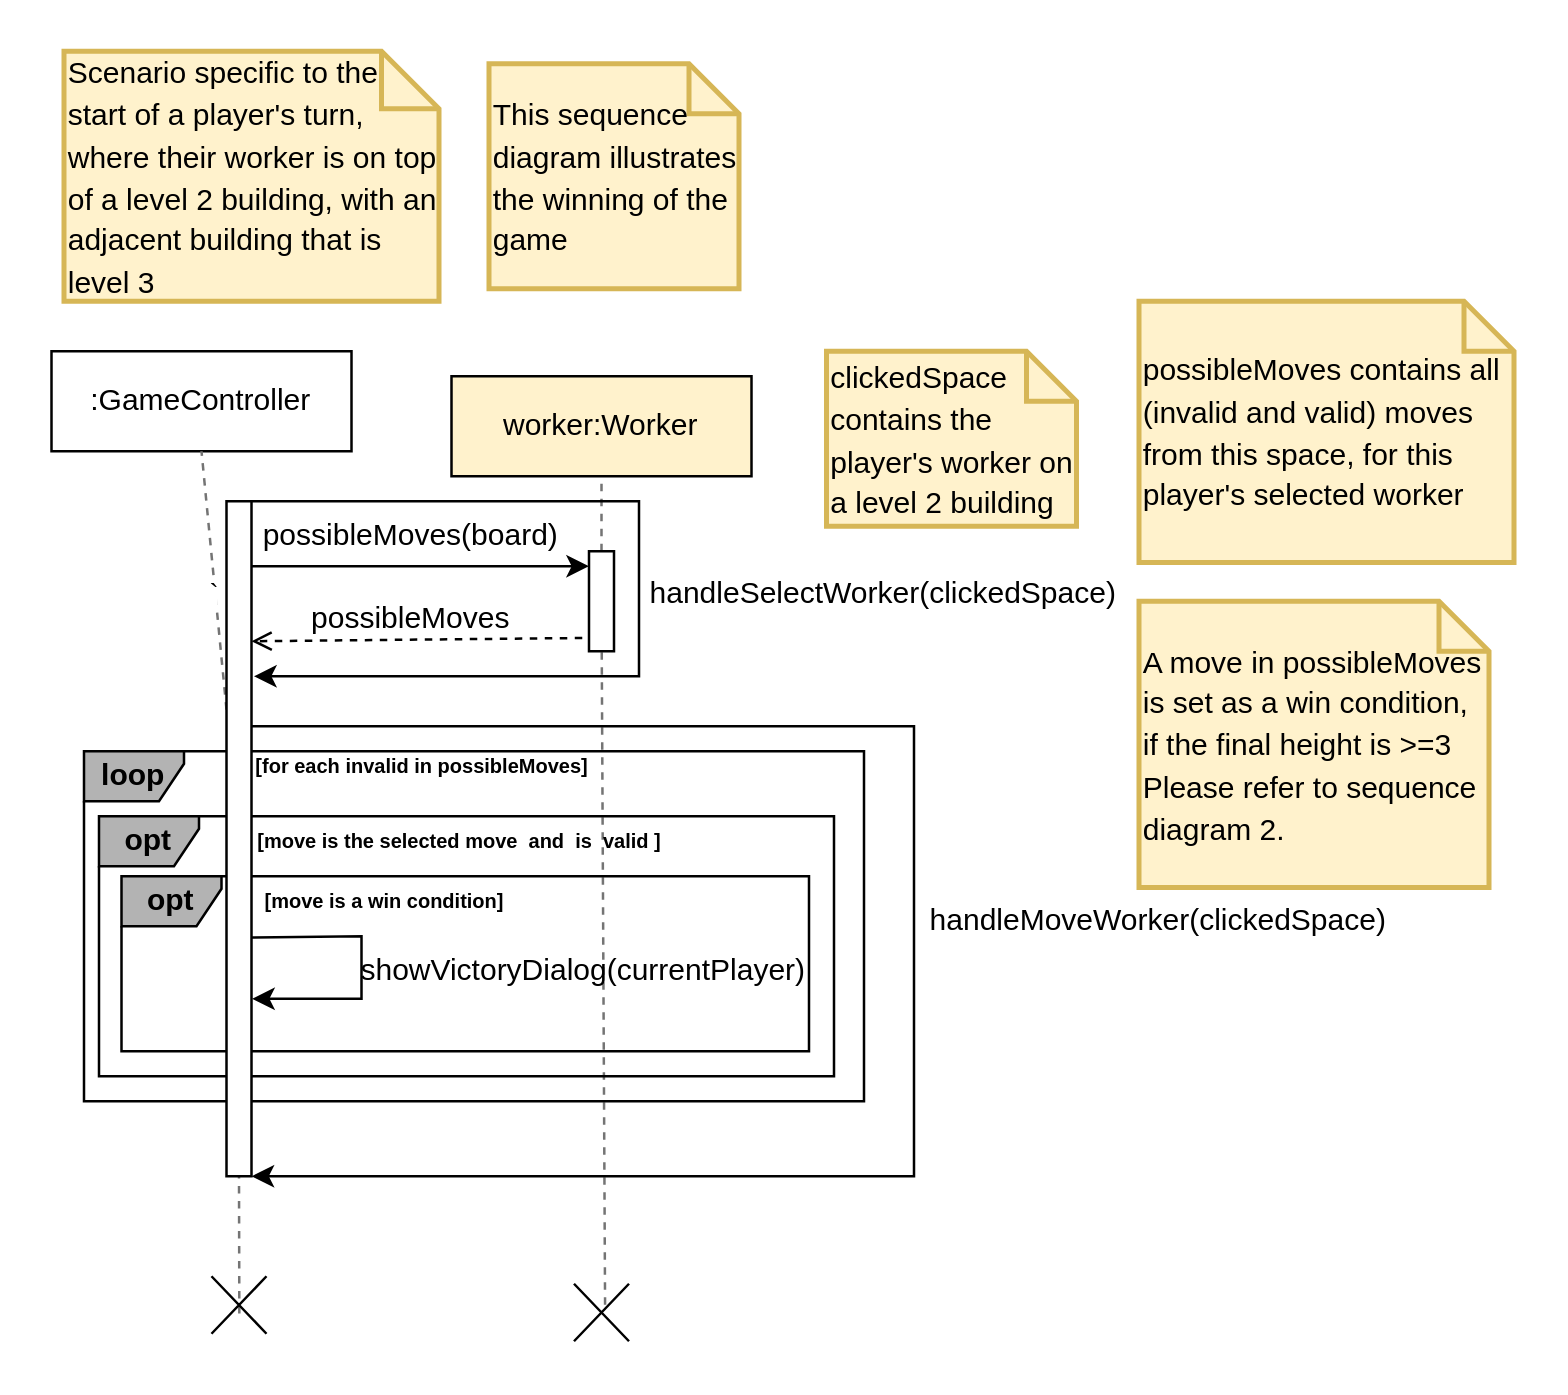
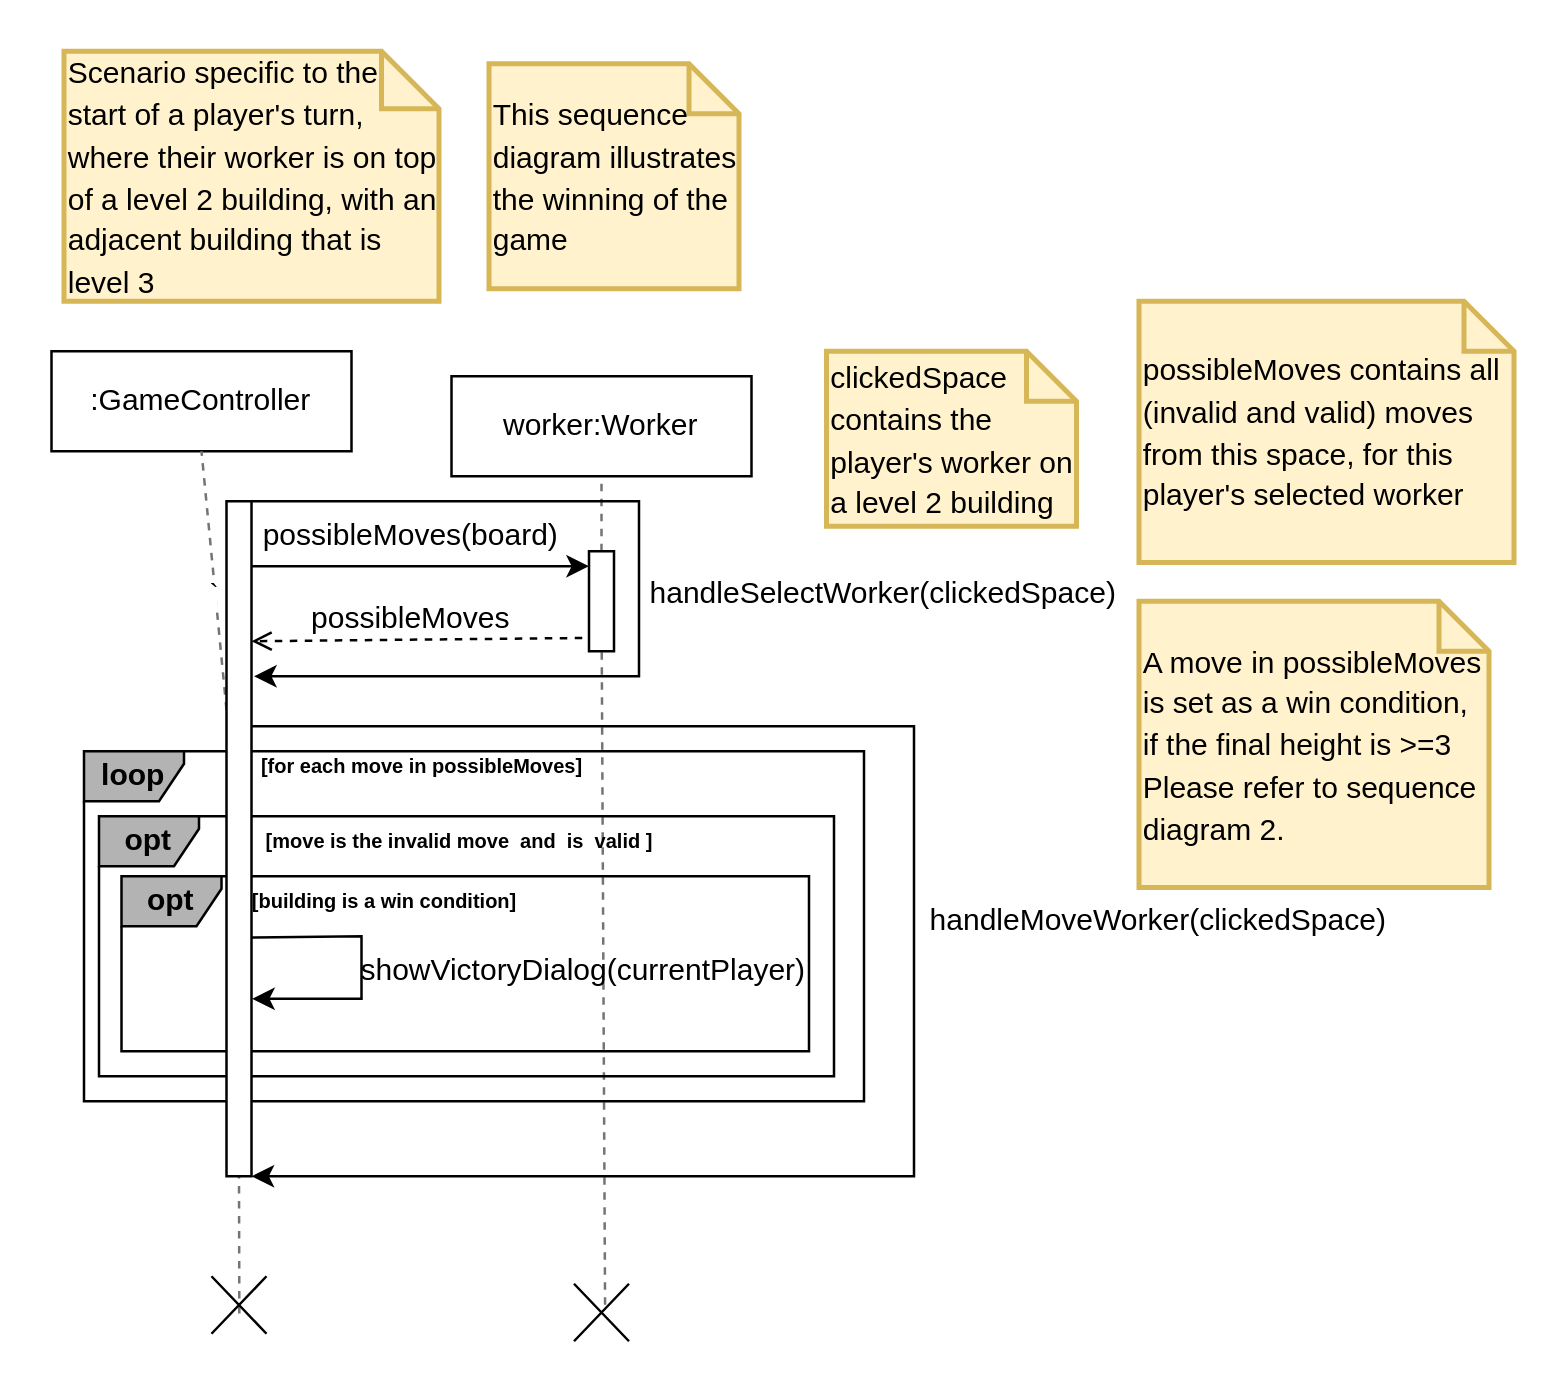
node "worker:Worker": fillcolor #fff2cc -> #ffffff
node "[for each invalid in possibleMoves]": label "[for each invalid in possibleMoves]" -> "[for each move in possibleMoves]"
node "[move is the selected move and is valid ]": label "[move is the selected move and is valid ]" -> "[move is the invalid move and is valid ]"
node "[move is a win condition]": label "[move is a win condition]" -> "[building is a win condition]"
